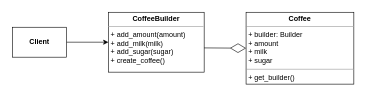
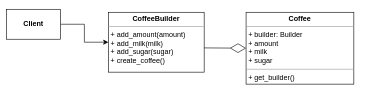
node "Client": moved (39, 42) -> (33, 24)
